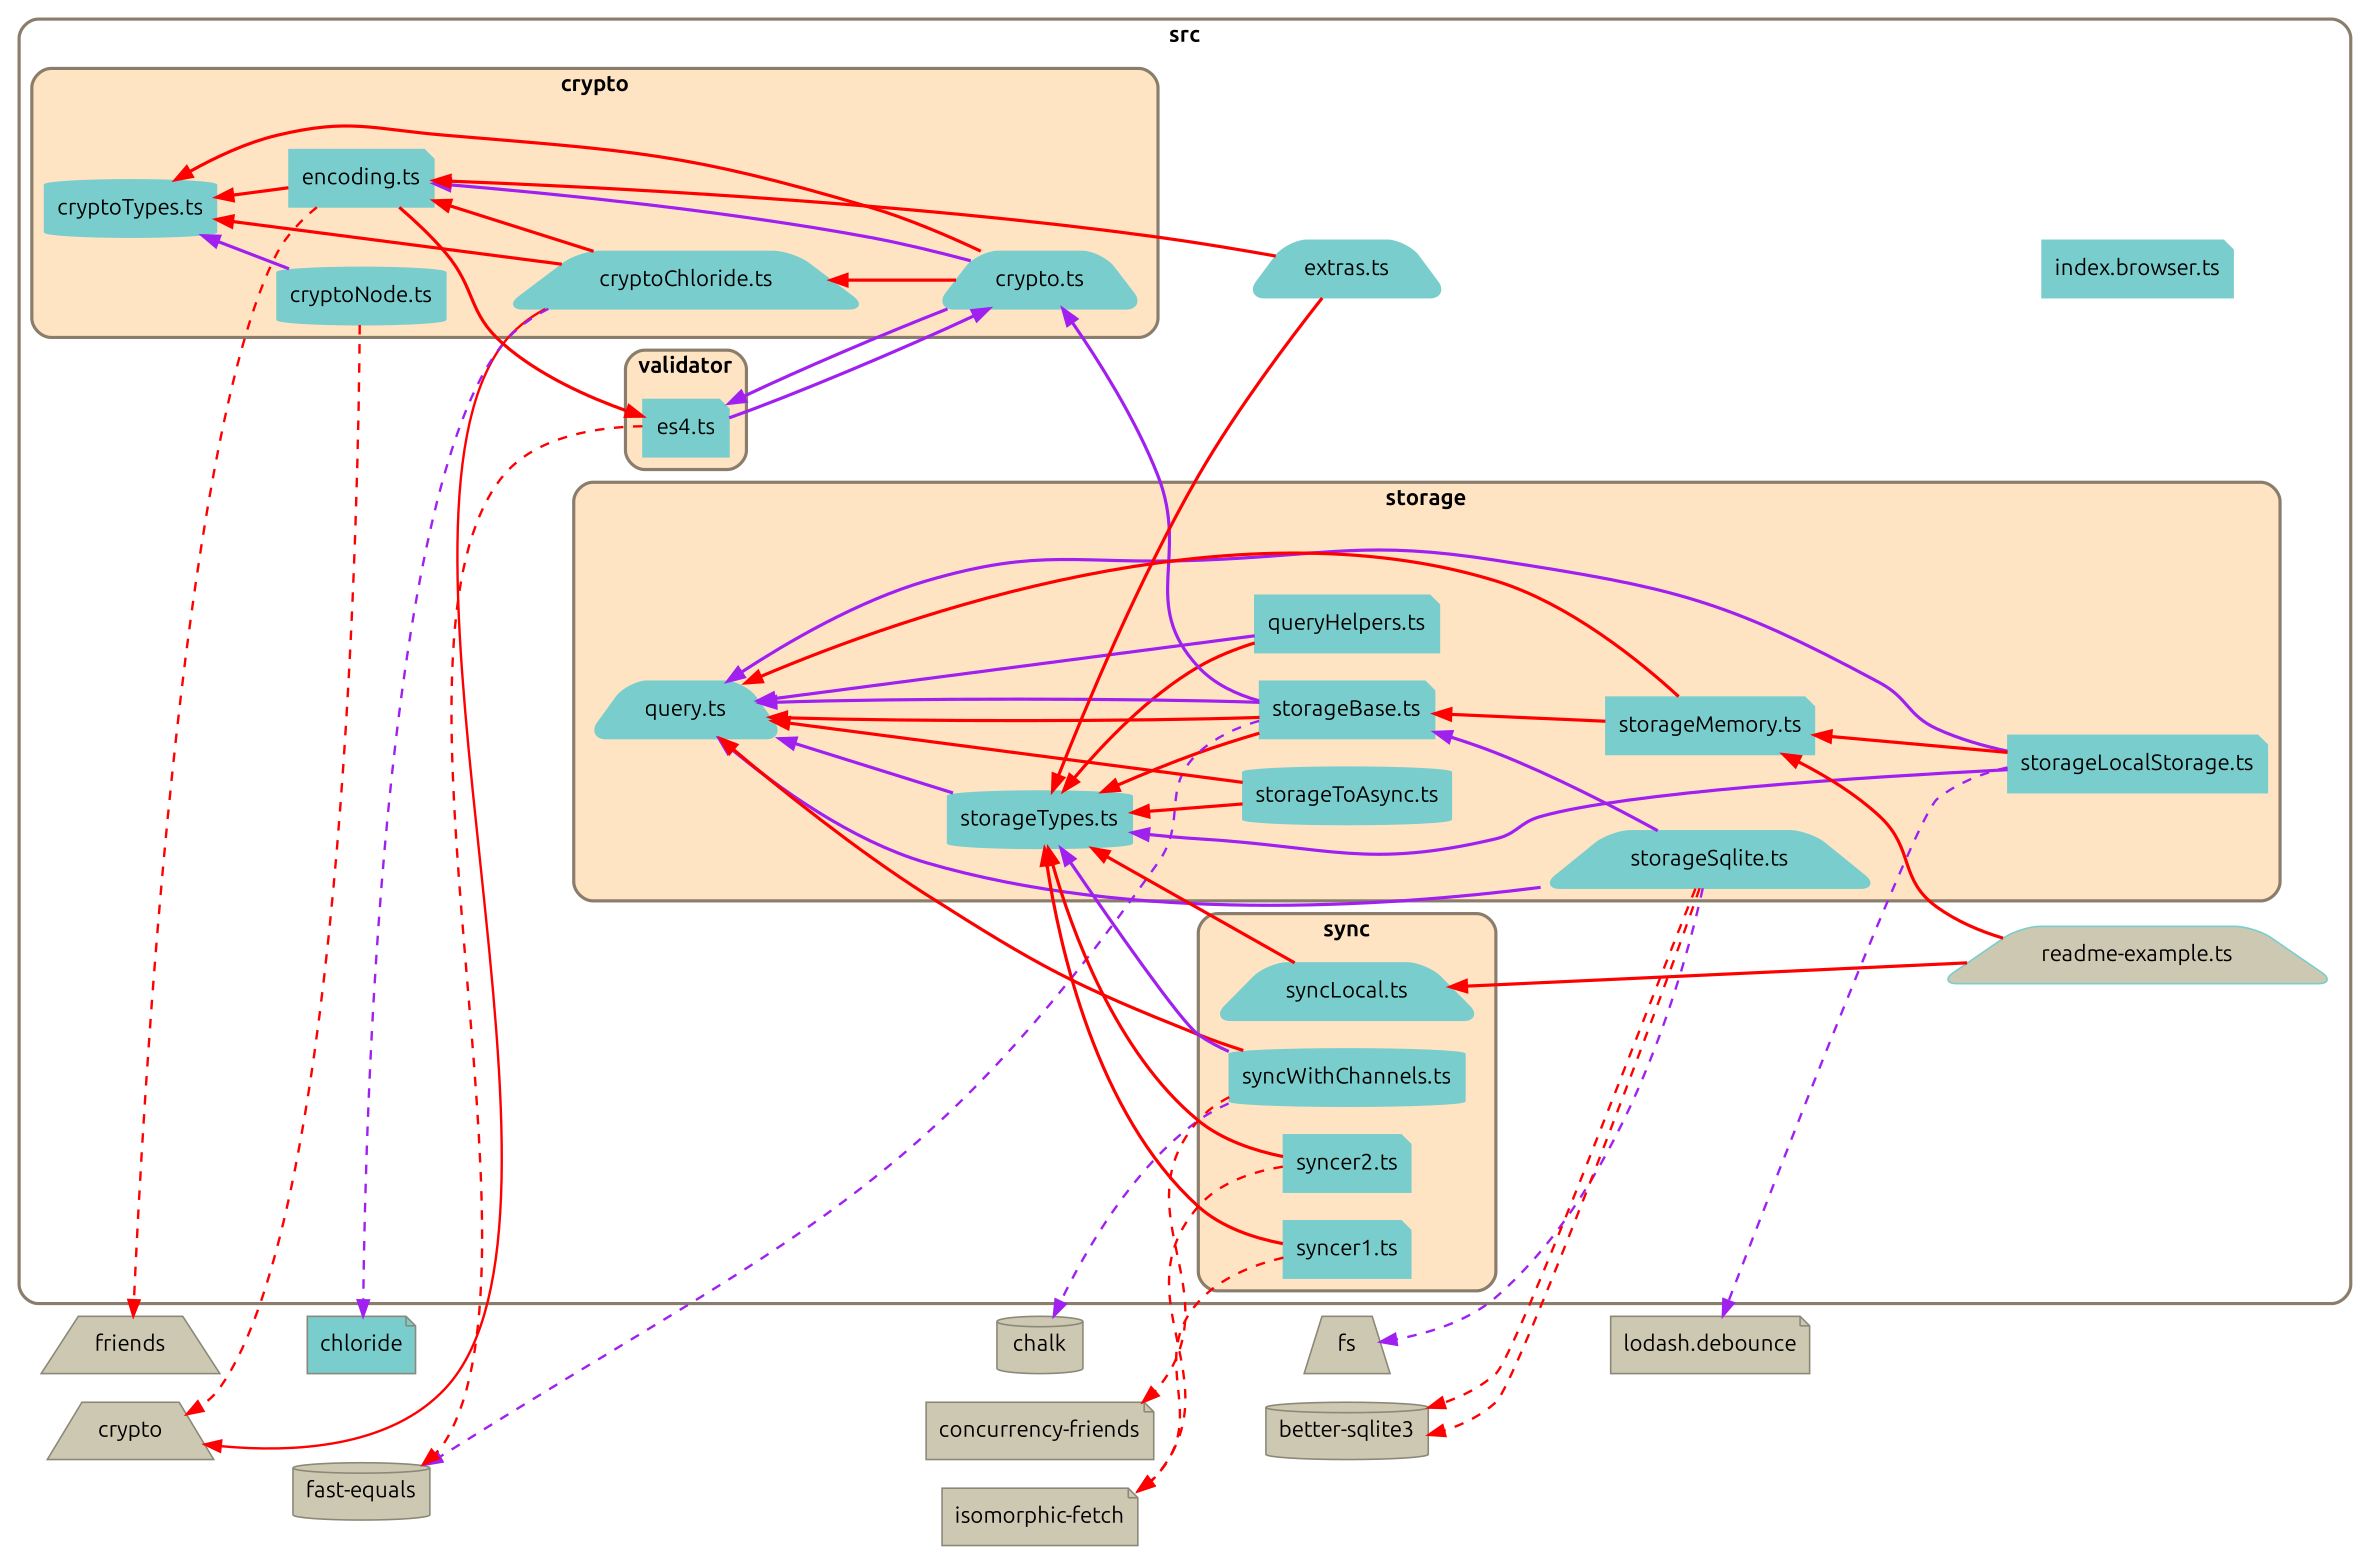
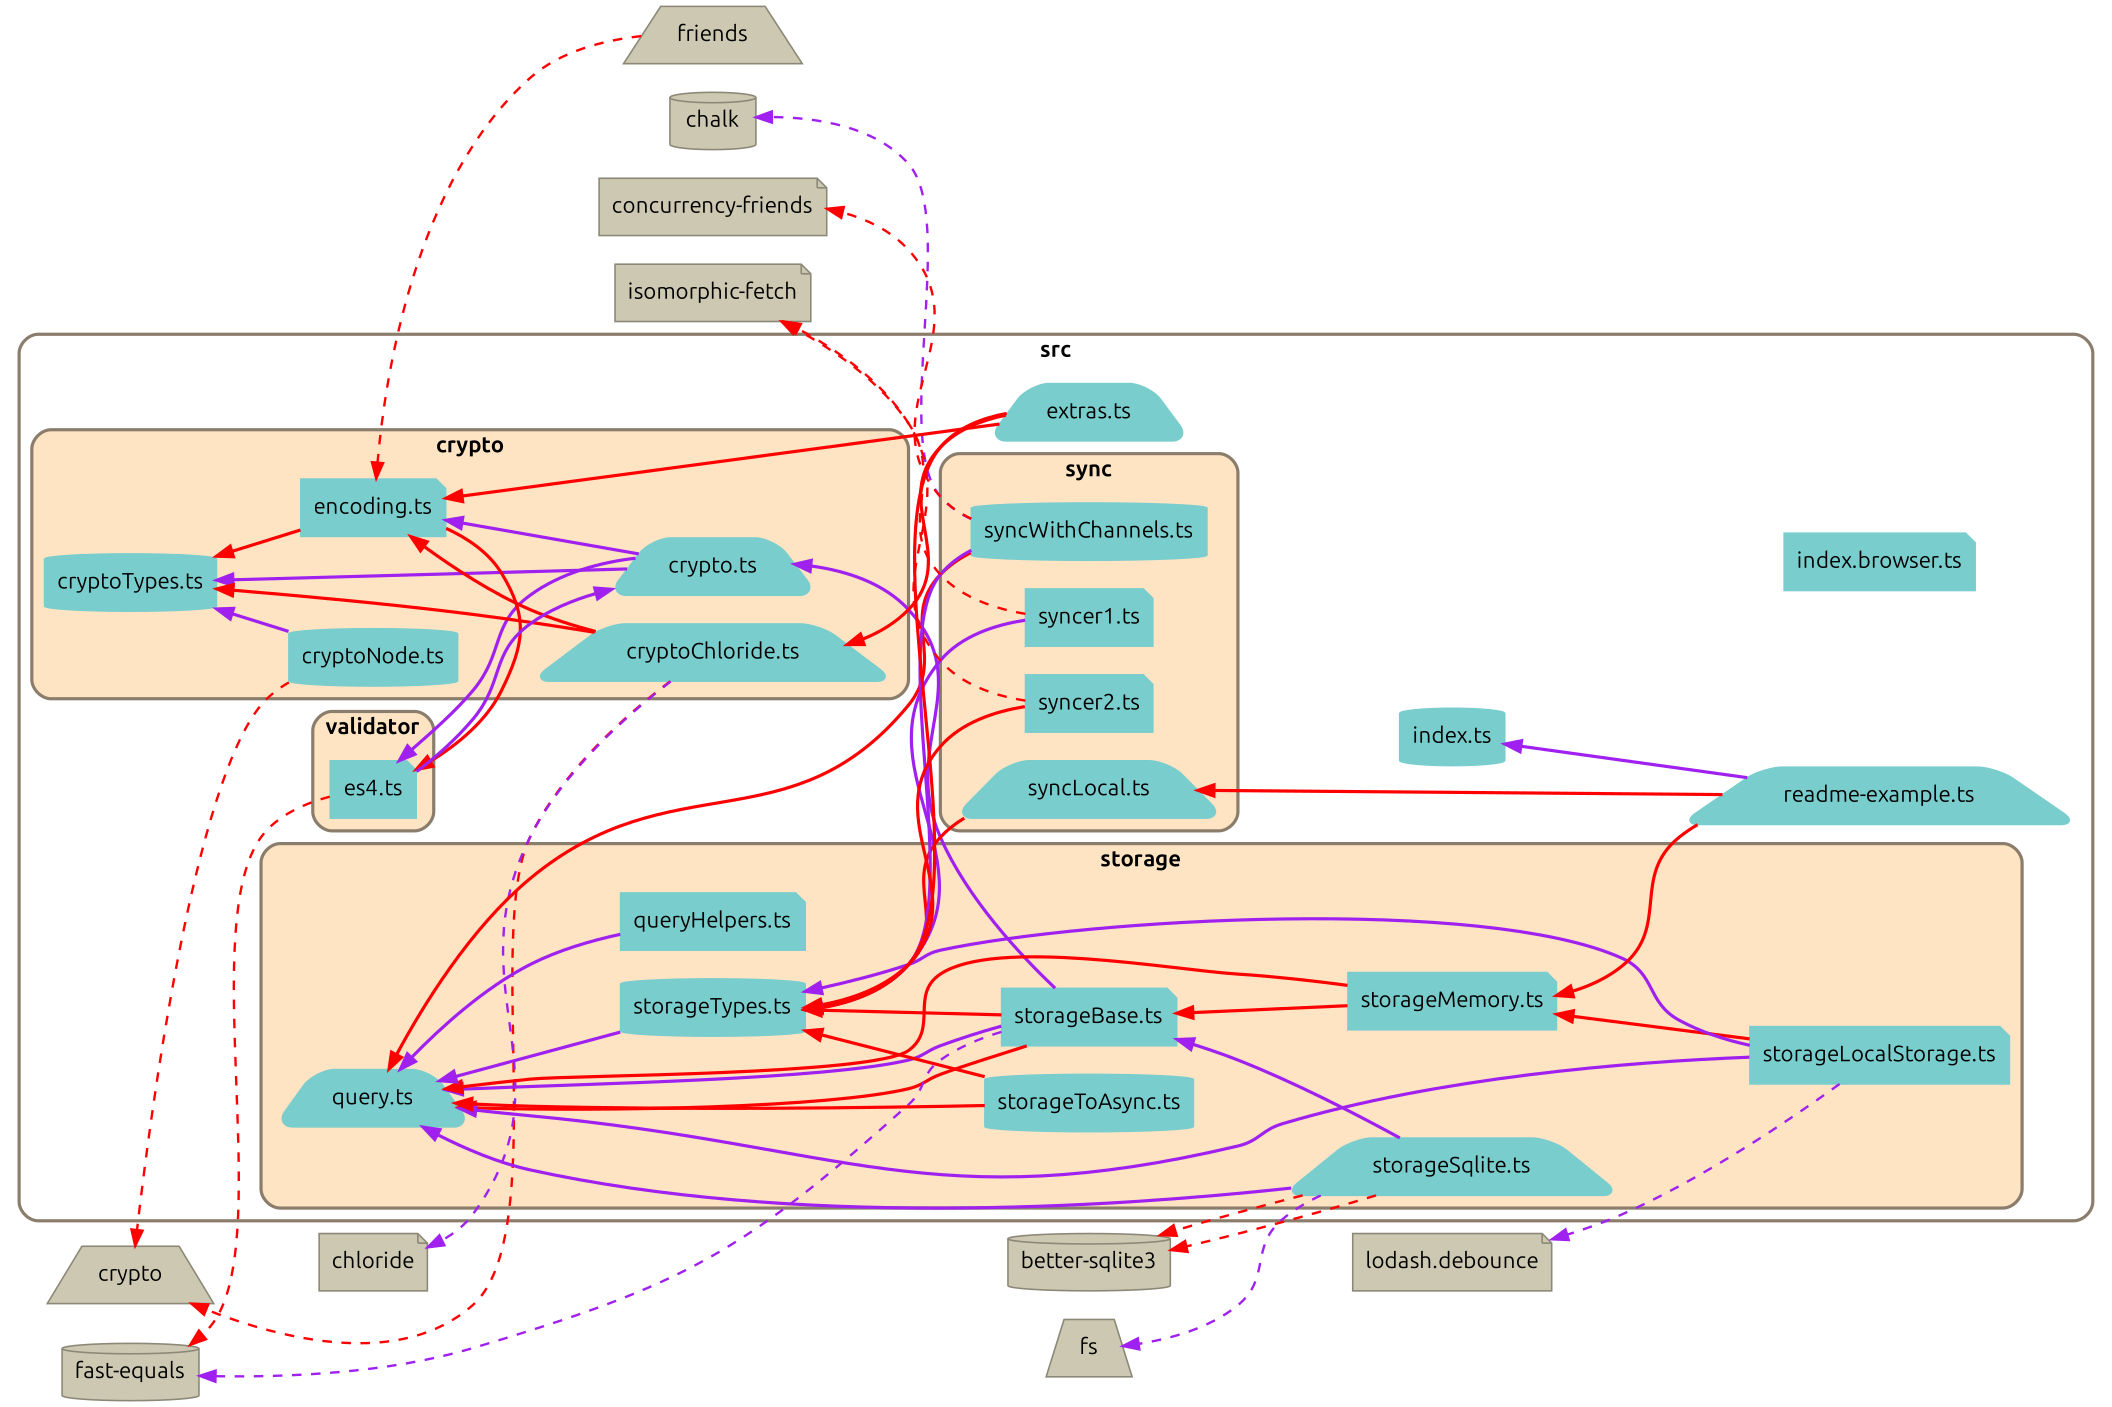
edge "crypto.ts" -> "cryptoTypes.ts": color red -> purple
edge "crypto.ts" -> "cryptoChloride.ts": now "extras.ts" -> "cryptoChloride.ts"
edge "queryHelpers.ts" -> "storageTypes.ts": removed
node "index.ts": added
edge "encoding.ts" -> "friends": reversed
node "readme-example.ts": fillcolor cornsilk3 -> darkslategray3
edge "cryptoChloride.ts" -> "crypto": style solid -> dashed
edge "syncer1.ts" -> "storageTypes.ts": color red -> purple
node "chloride": fillcolor darkslategray3 -> cornsilk3
